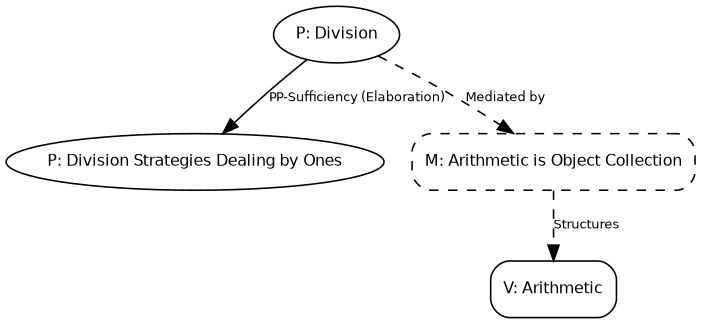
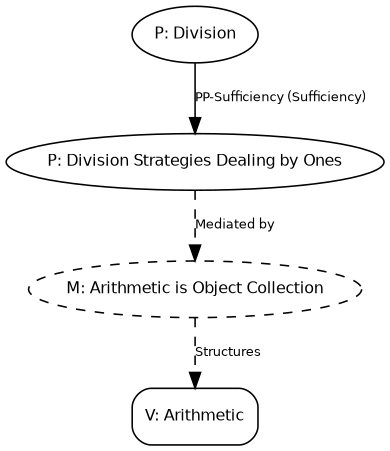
edge "P: Division" -> "M: Arithmetic is Object Collection": now "P: Division Strategies Dealing by Ones" -> "M: Arithmetic is Object Collection"
edge "P: Division" -> "P: Division Strategies Dealing by Ones": label "PP-Sufficiency (Elaboration)" -> "PP-Sufficiency (Sufficiency)"
node "M: Arithmetic is Object Collection": shape box -> ellipse
